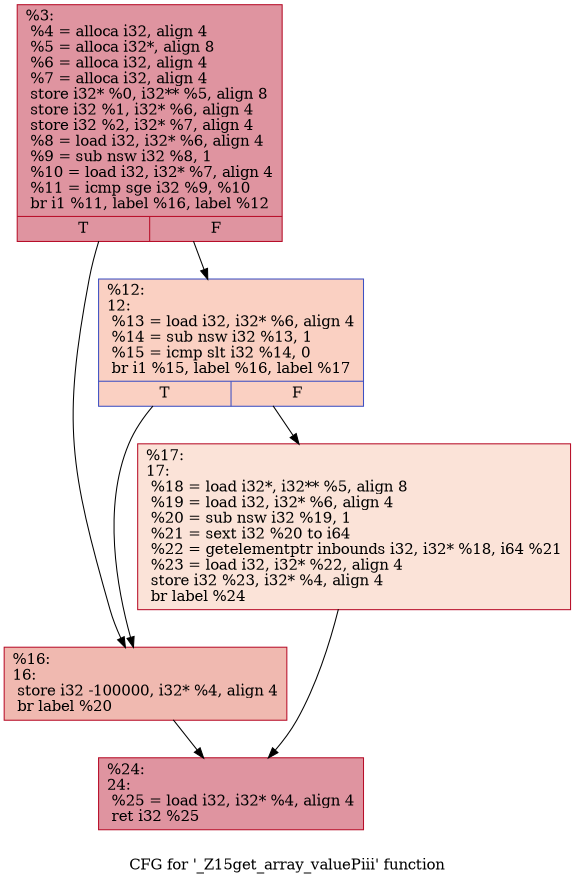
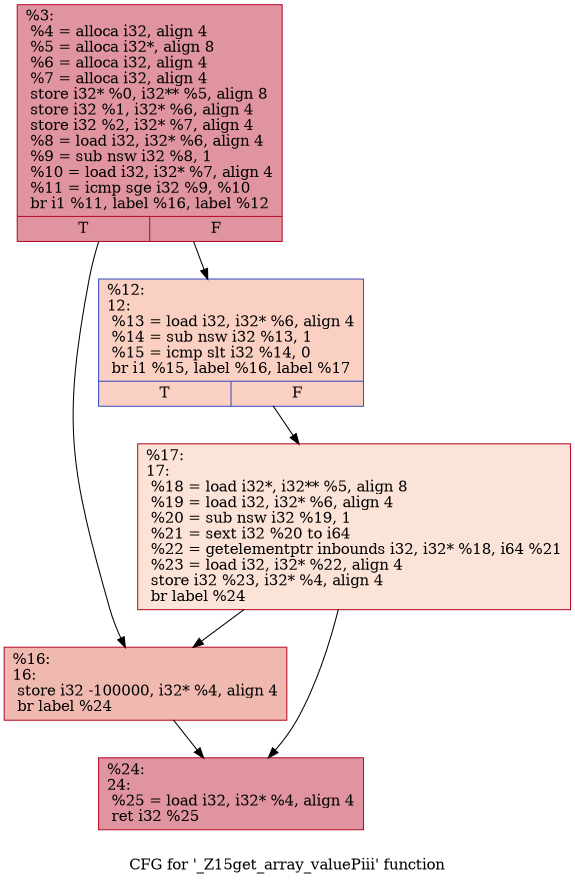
edge "%12:" -> "%16:": now "%17:" -> "%16:"
node "%16:": text "br label %20" -> "br label %24"
